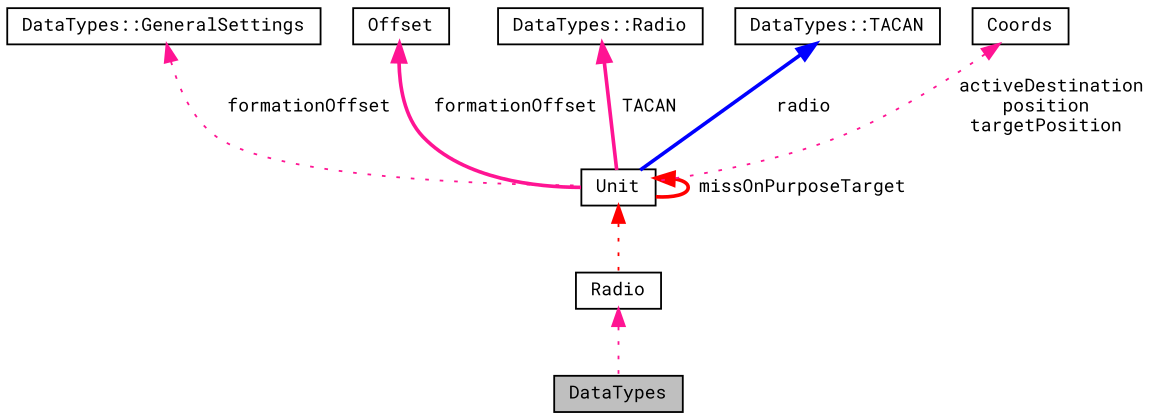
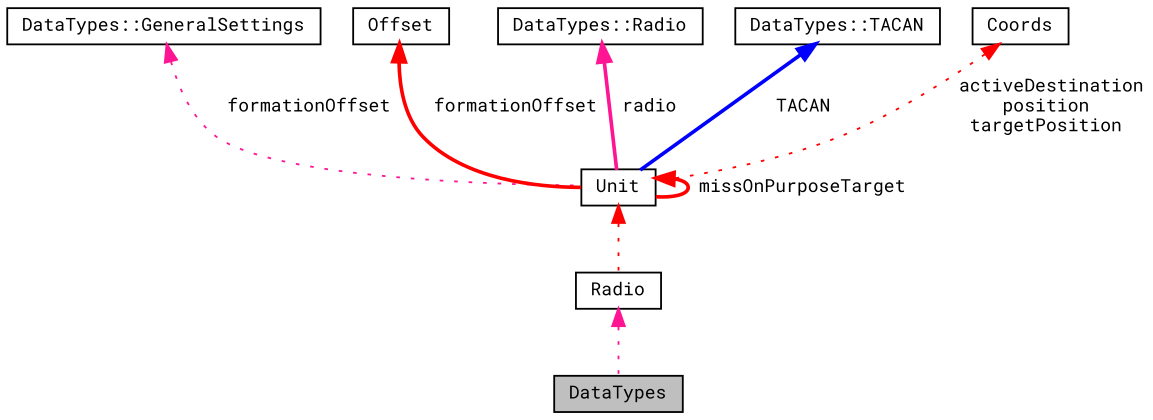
edge "Unit" -> "DataTypes::Radio": label " TACAN" -> " radio"
edge "Unit" -> "DataTypes::TACAN": label " radio" -> " TACAN"
edge "Unit" -> "Coords": color deeppink -> red
edge "Unit" -> "Offset": color deeppink -> red
